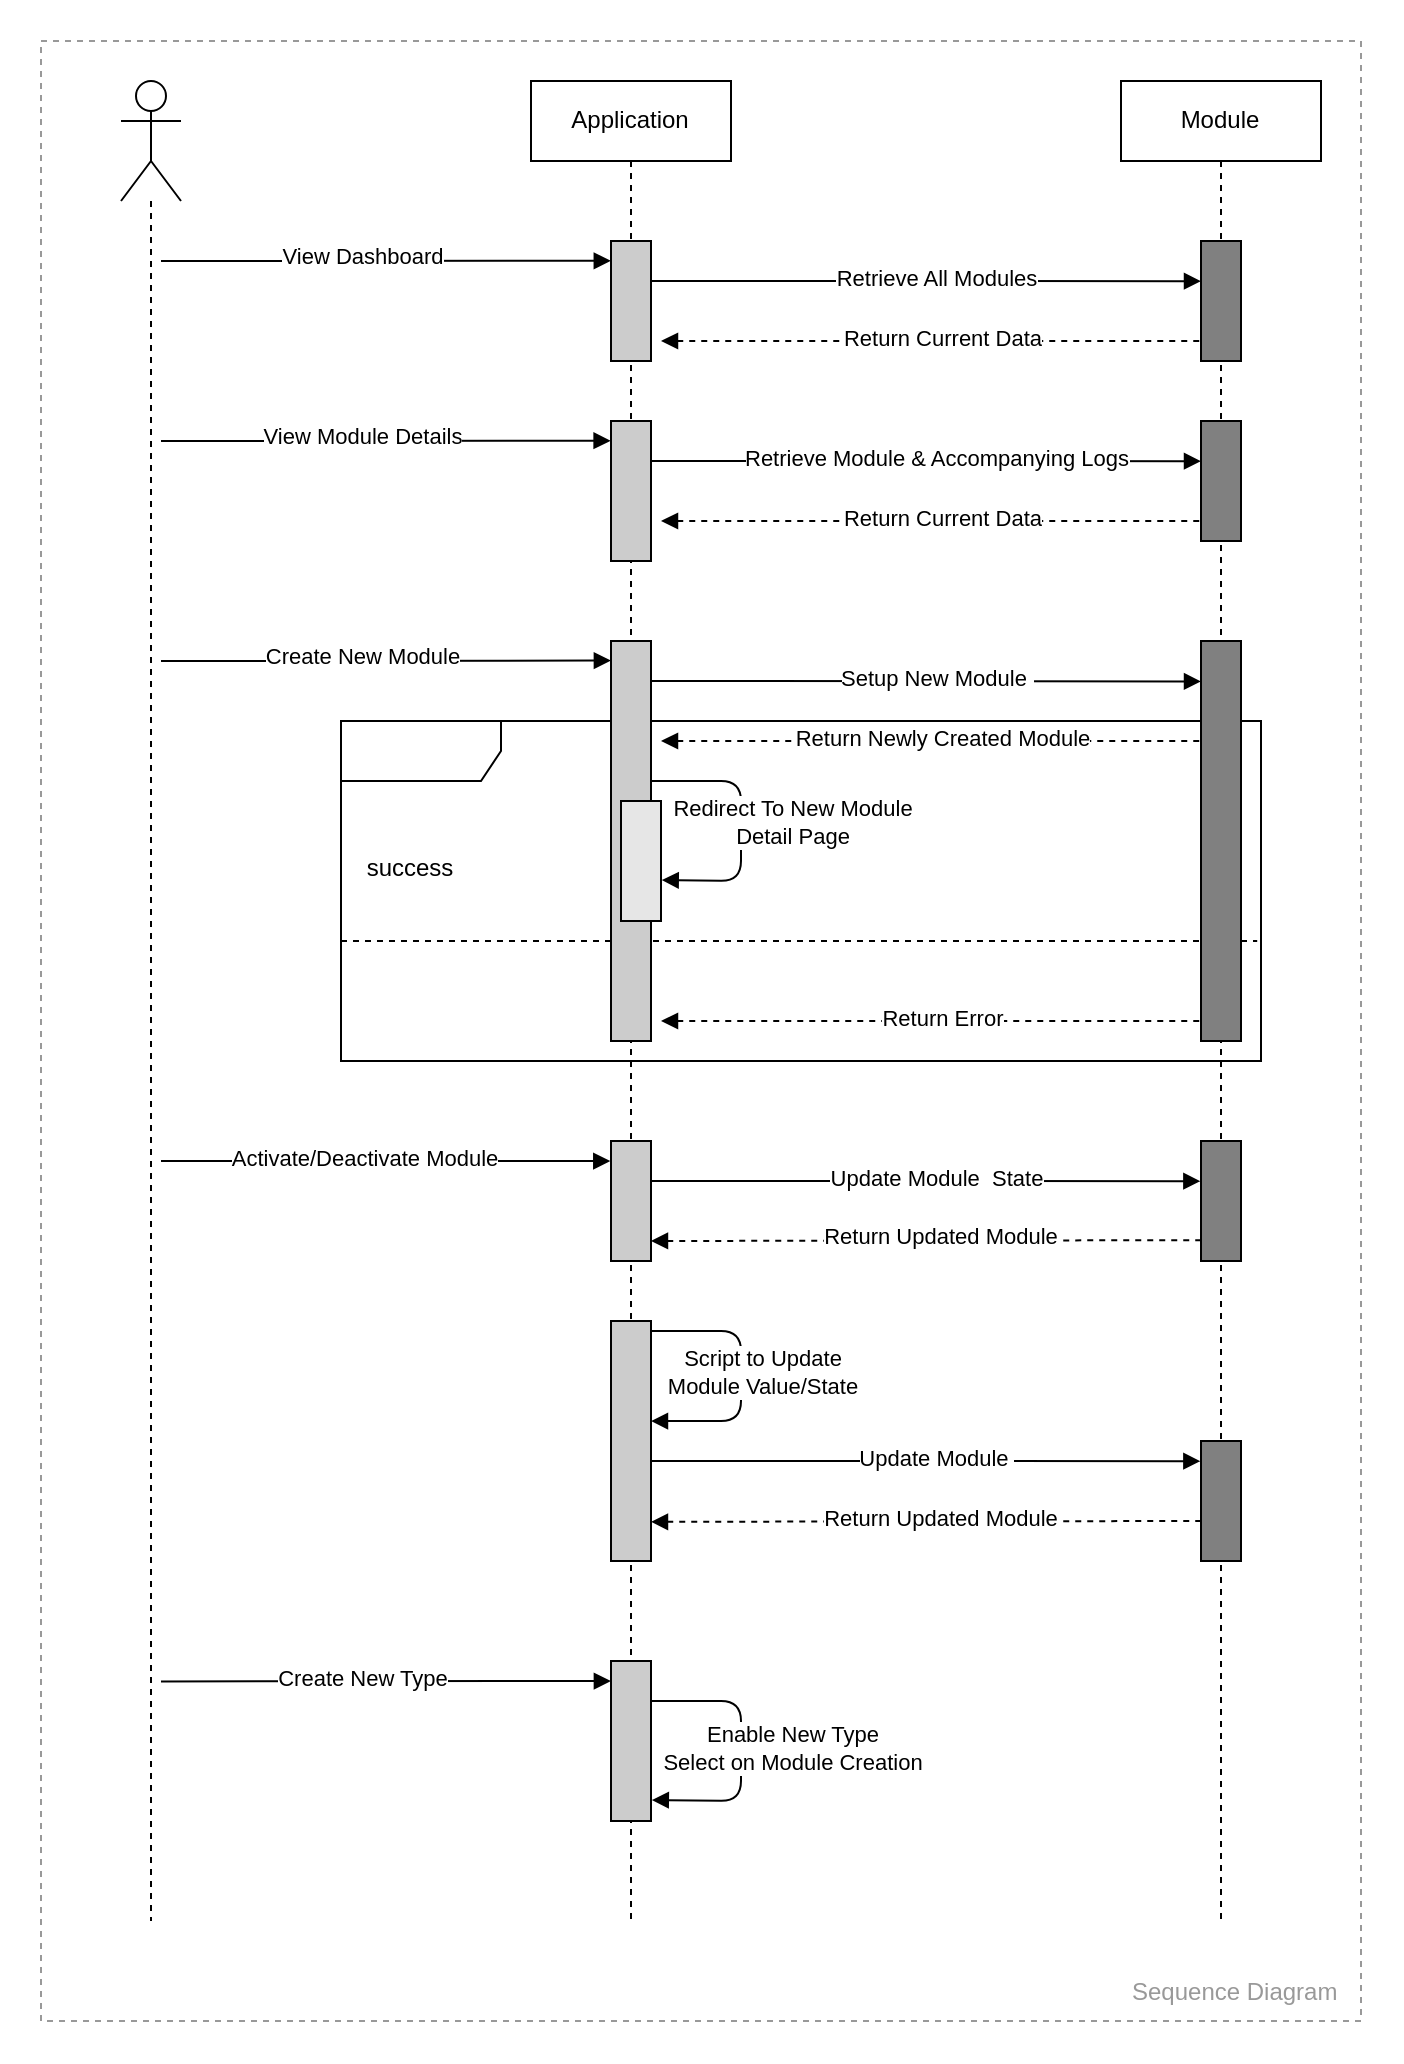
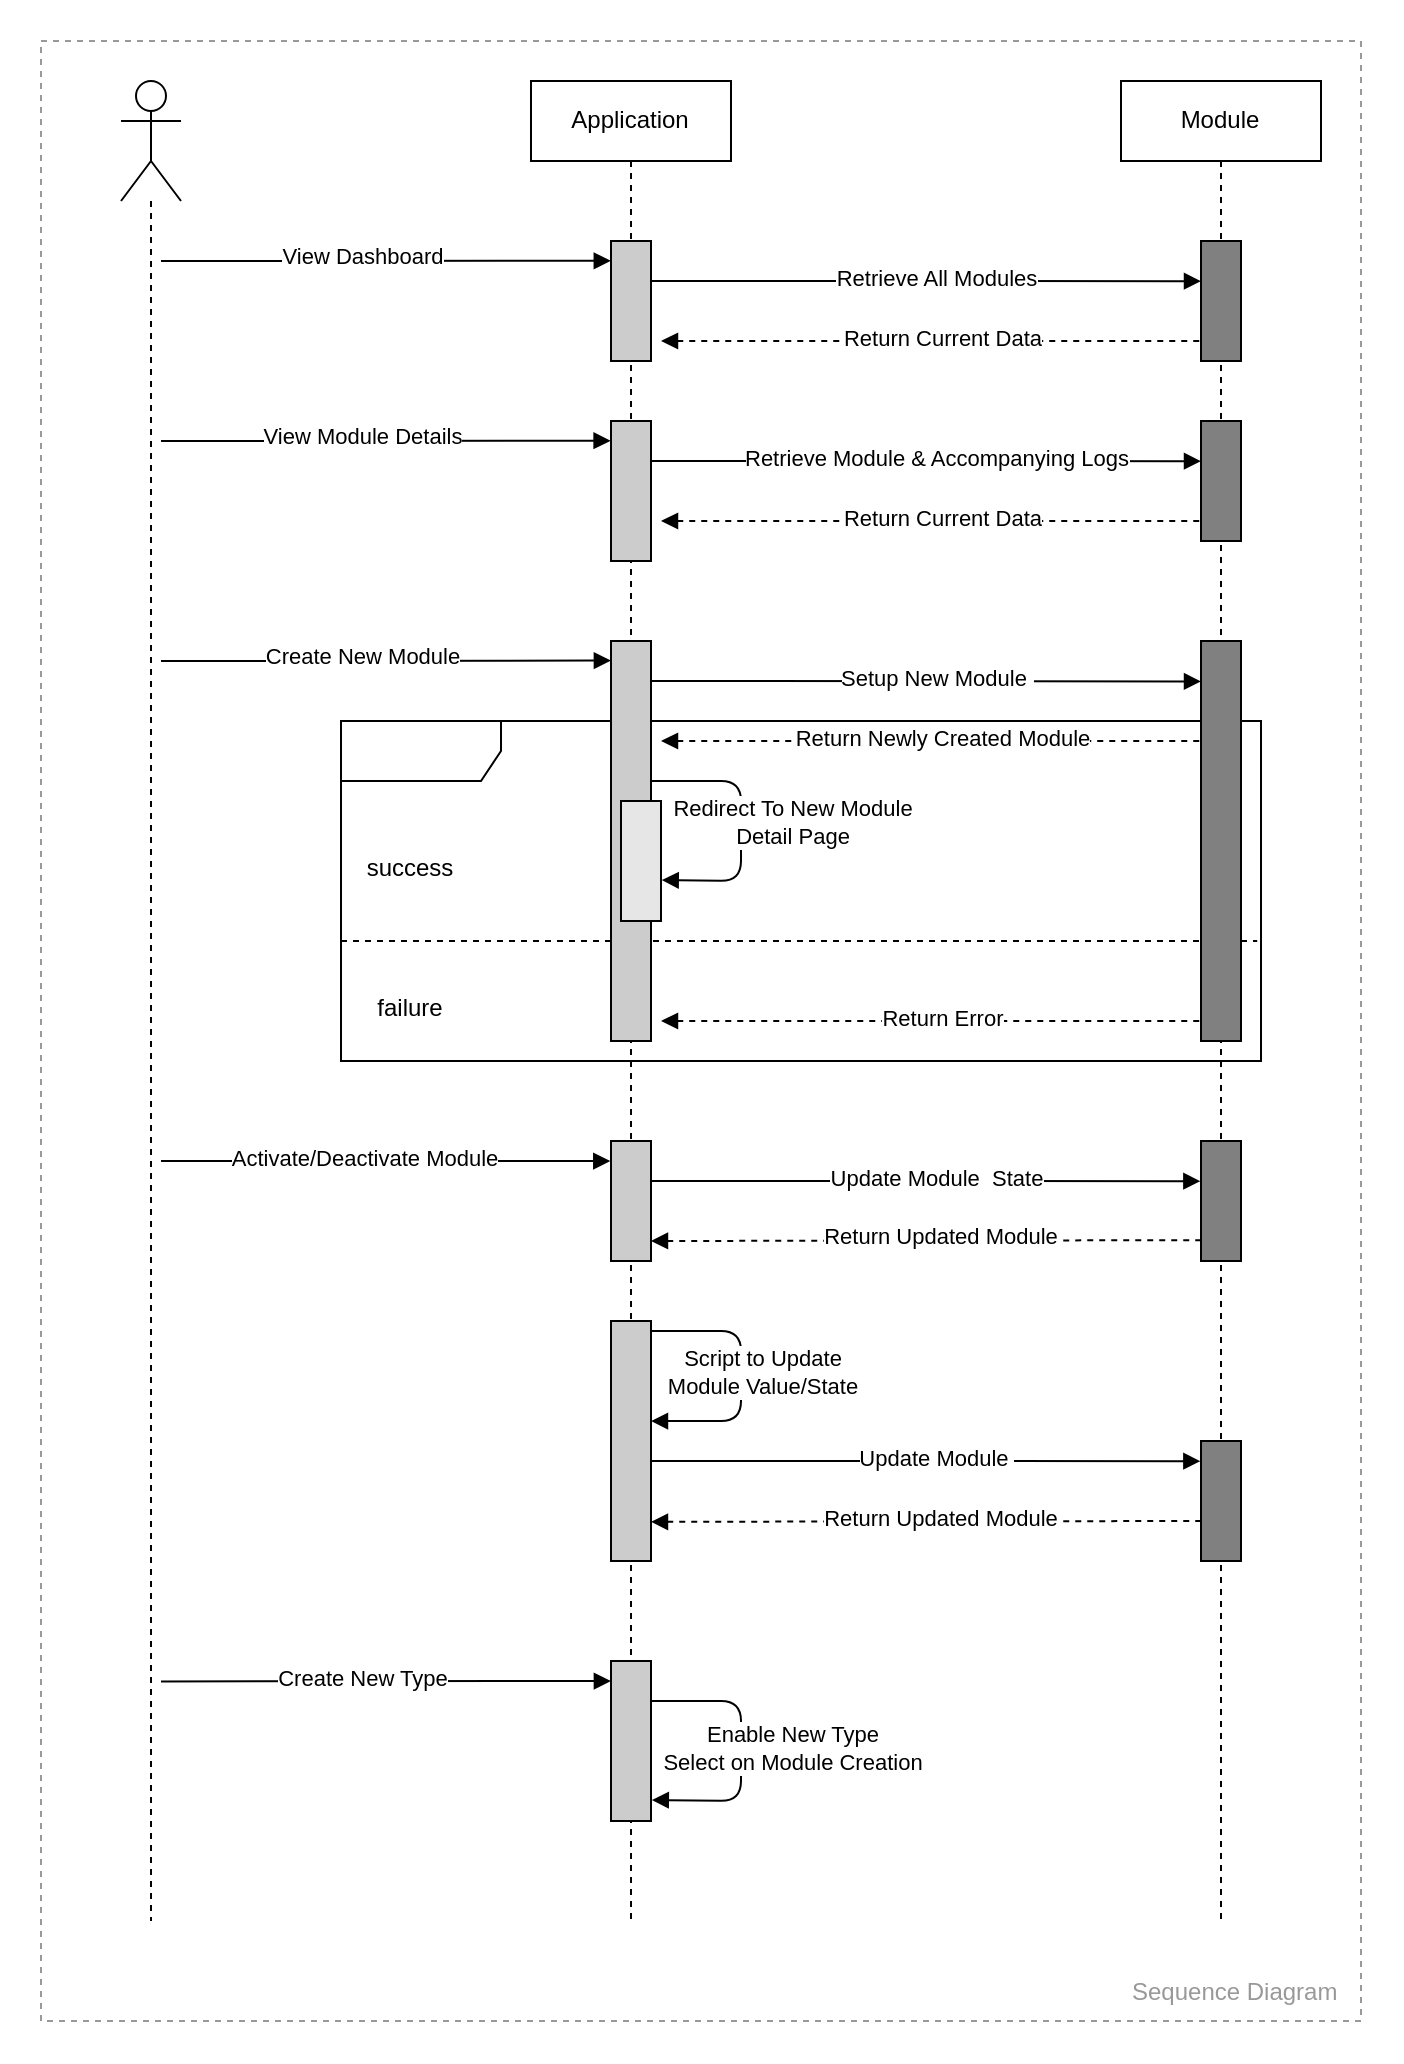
node "failure": added
